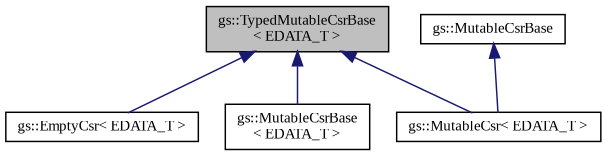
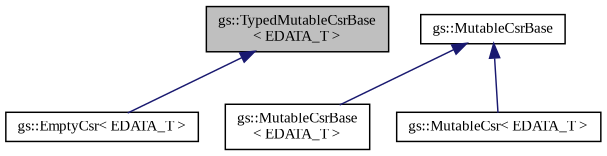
edge "gs::MutableCsr< EDATA_T >" -> "gs::TypedMutableCsrBase < EDATA_T >": removed
edge "gs::MutableCsrBase < EDATA_T >" -> "gs::TypedMutableCsrBase < EDATA_T >": now "gs::MutableCsrBase < EDATA_T >" -> "gs::MutableCsrBase"
